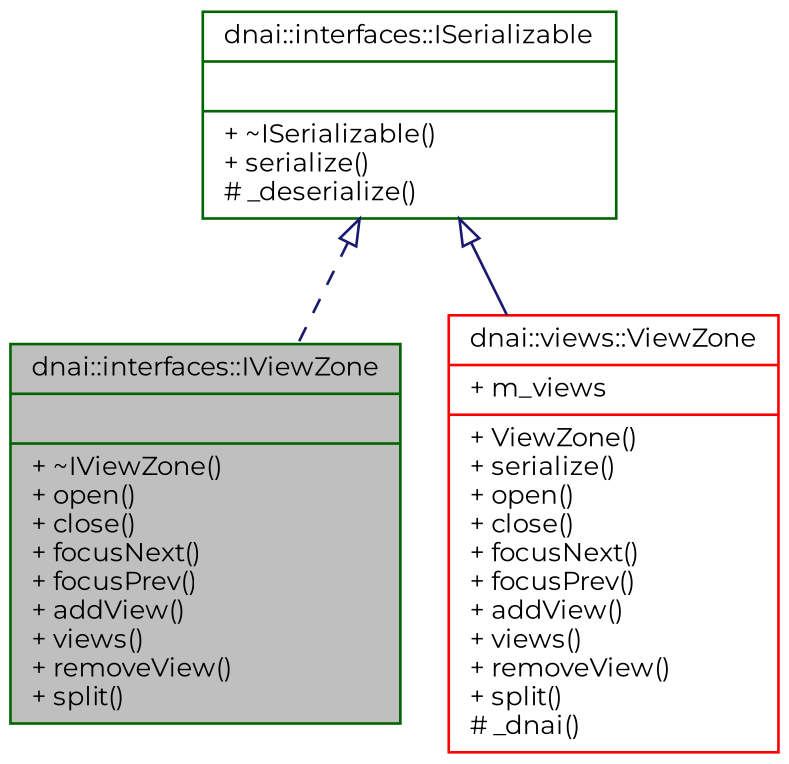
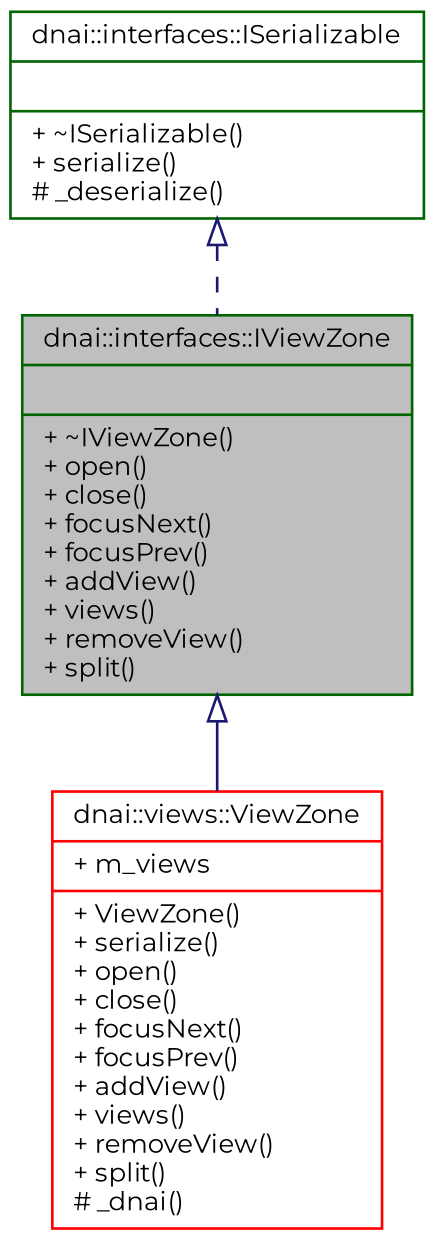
edge "dnai::views::ViewZone" -> "dnai::interfaces::ISerializable": now "dnai::views::ViewZone" -> "dnai::interfaces::IViewZone"
